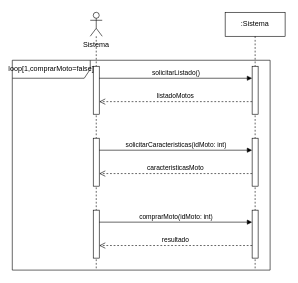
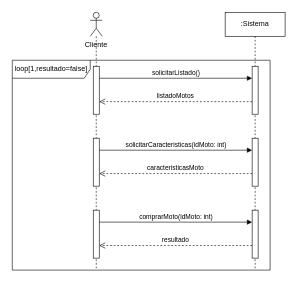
node "Sistema": label "Sistema" -> "Cliente"
node "loop[1,comprarMoto=false]": label "loop[1,comprarMoto=false]" -> "loop[1,resultado=false]"
